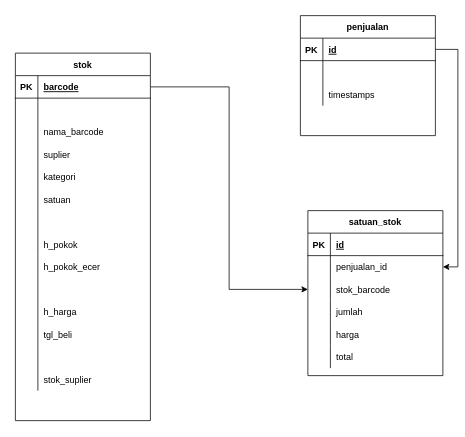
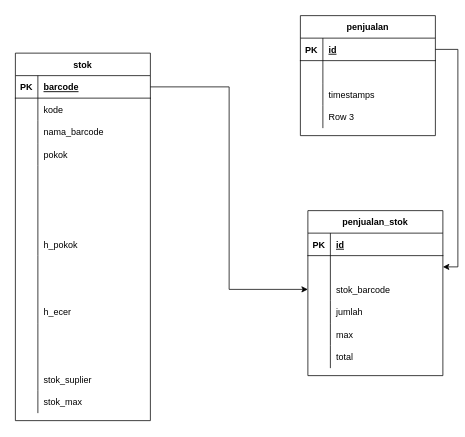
node "kode": added
node "Row 3": added
node "suplier": label "suplier" -> "pokok"
node "kategori": removed
node "satuan": removed
node "satuan_stok": label "satuan_stok" -> "penjualan_stok"
node "h_pokok_ecer": removed
node "penjualan_id": removed
node "h_harga": label "h_harga" -> "h_ecer"
node "tgl_beli": removed
node "harga": label "harga" -> "max"
node "stok_max": added
